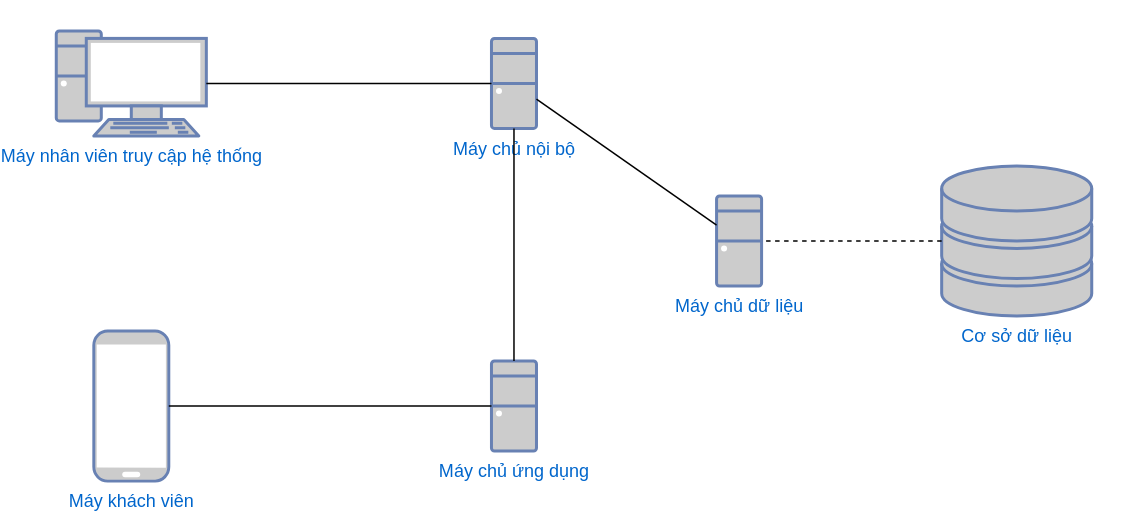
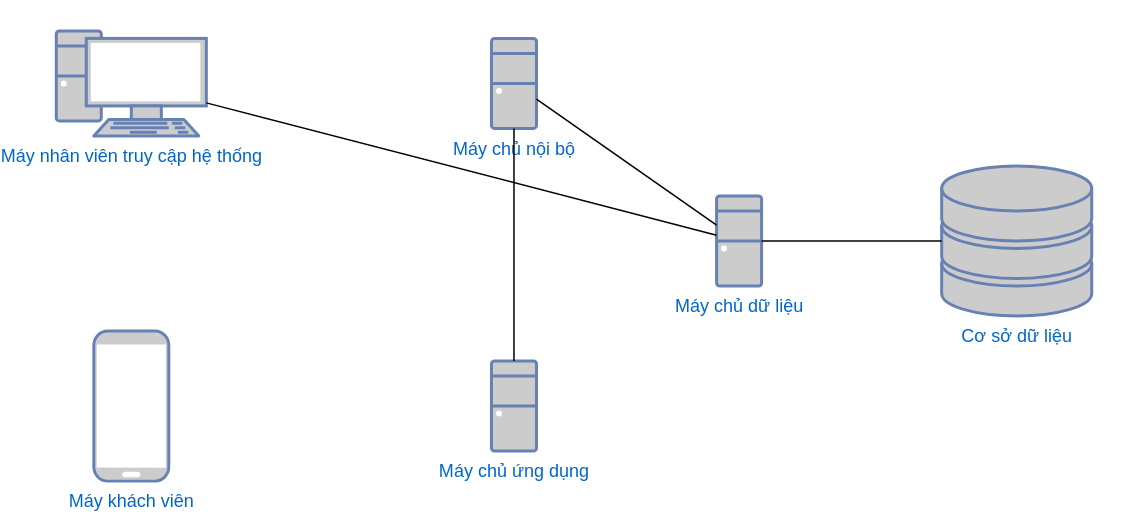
edge "Máy nhân viên truy cập hệ thống" -- "Máy chủ nội bộ": now "Máy nhân viên truy cập hệ thống" -- "Máy chủ dữ liệu"
edge "Máy chủ dữ liệu" -- "Cơ sở dữ liệu": style dashed -> solid
edge "Máy khách viên" -- "Máy chủ ứng dụng": removed
